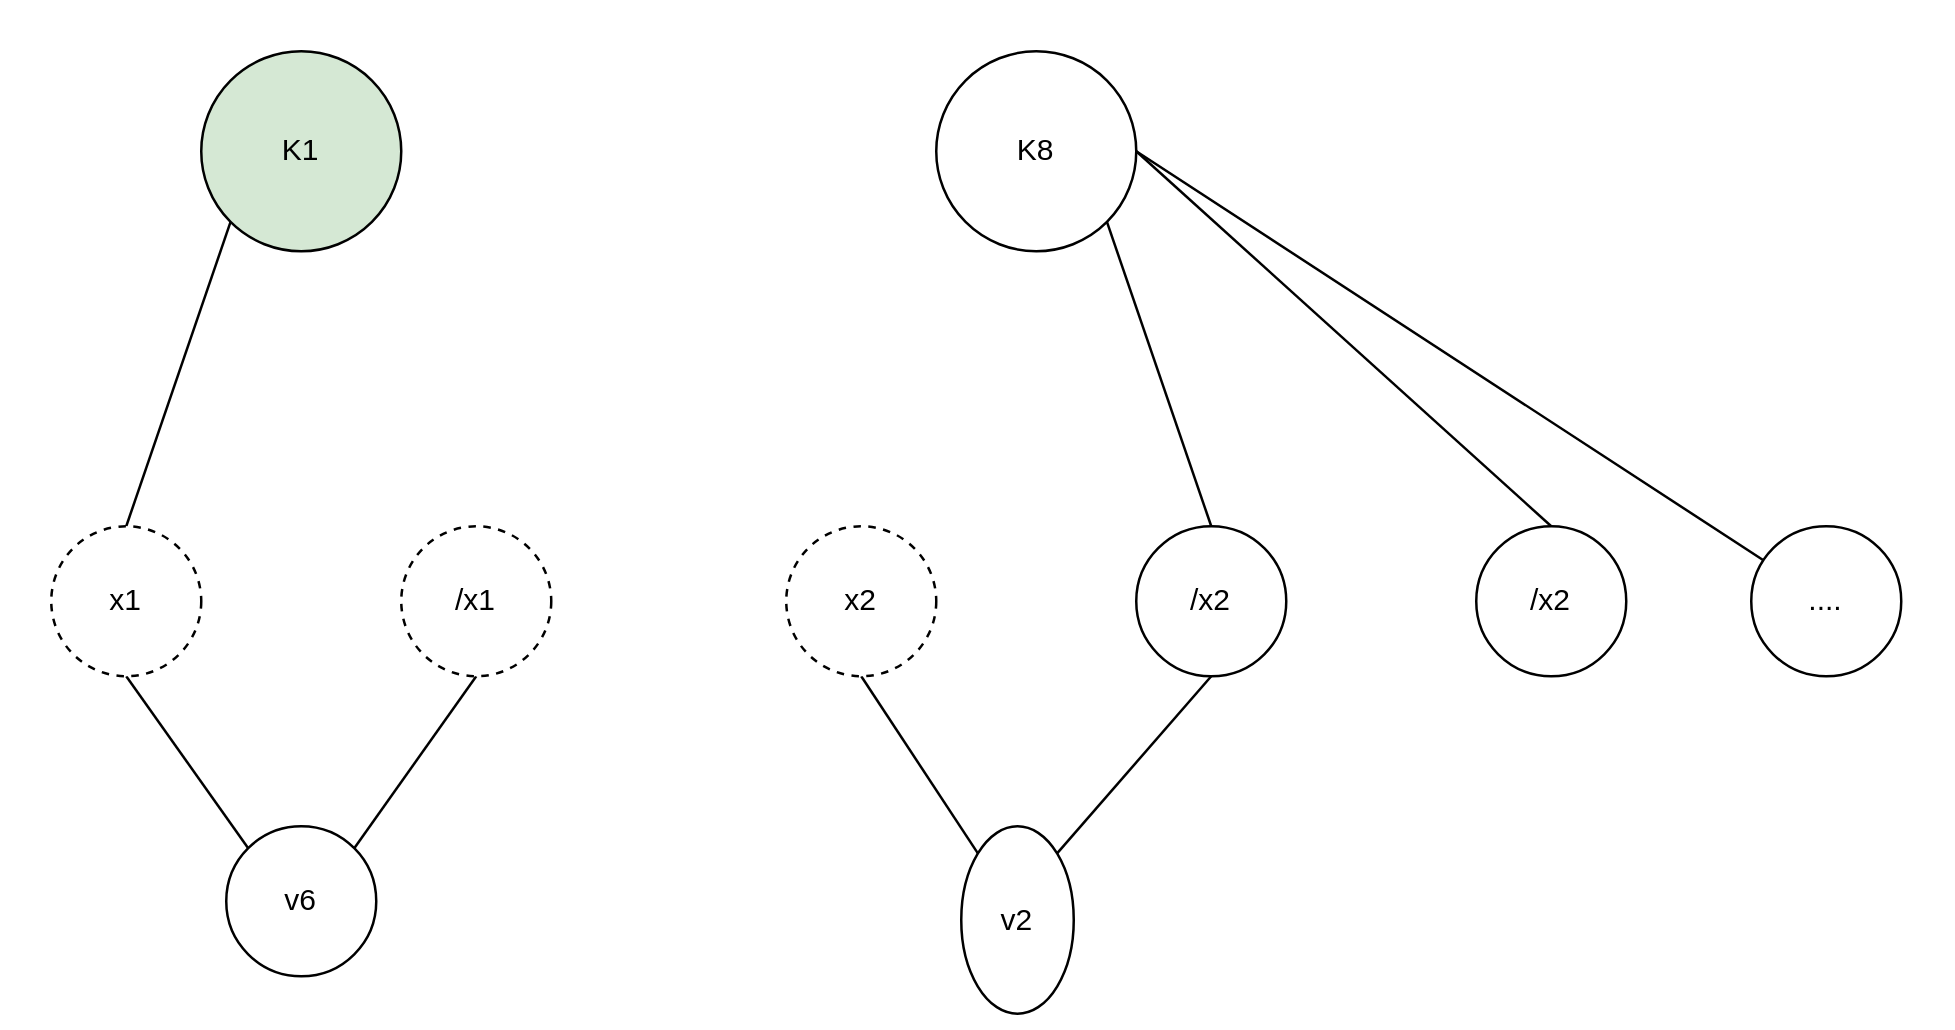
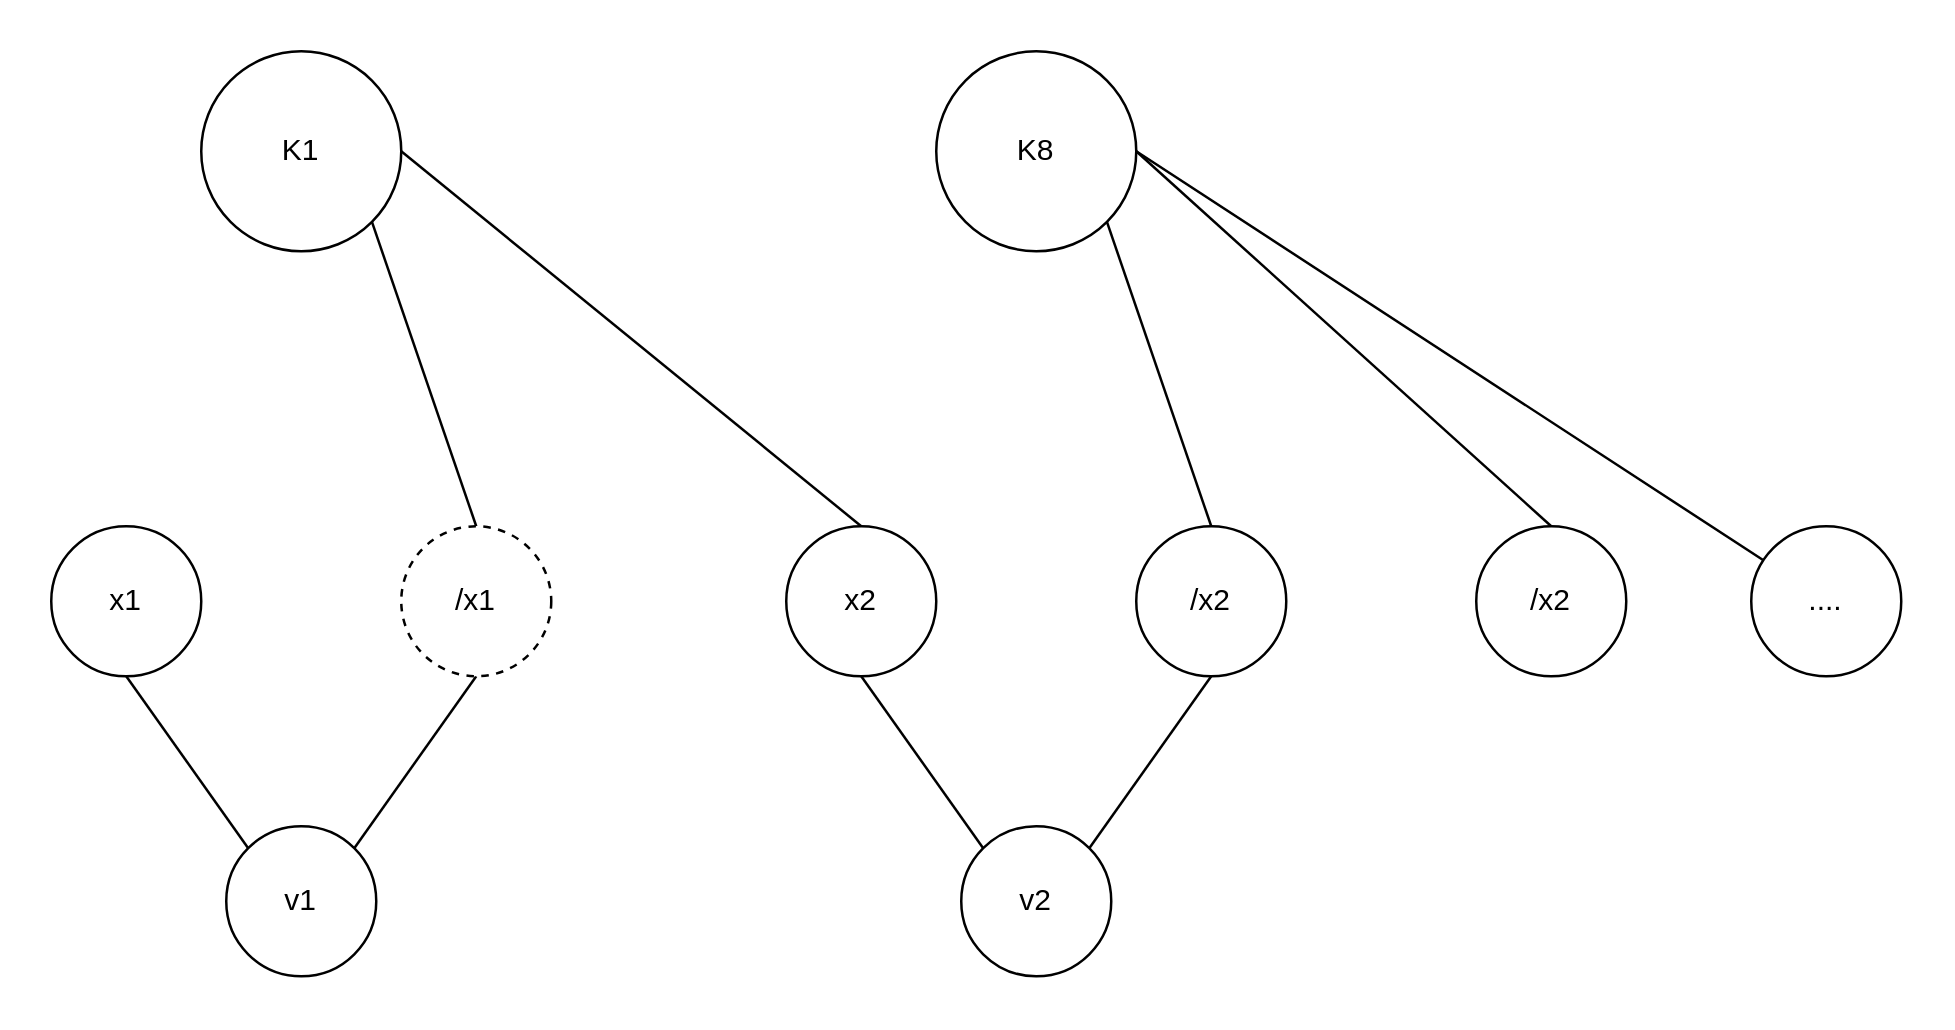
node "K1": fillcolor #d5e8d4 -> #ffffff
edge "K1" -- "x2": added
edge "K1" -- "x1": removed
edge "K1" -- "/x1": added
node "x1": style dashed -> solid
node "x2": style dashed -> solid
node "v6": label "v6" -> "v1"
node "v2": size 113x188 -> 150x150
